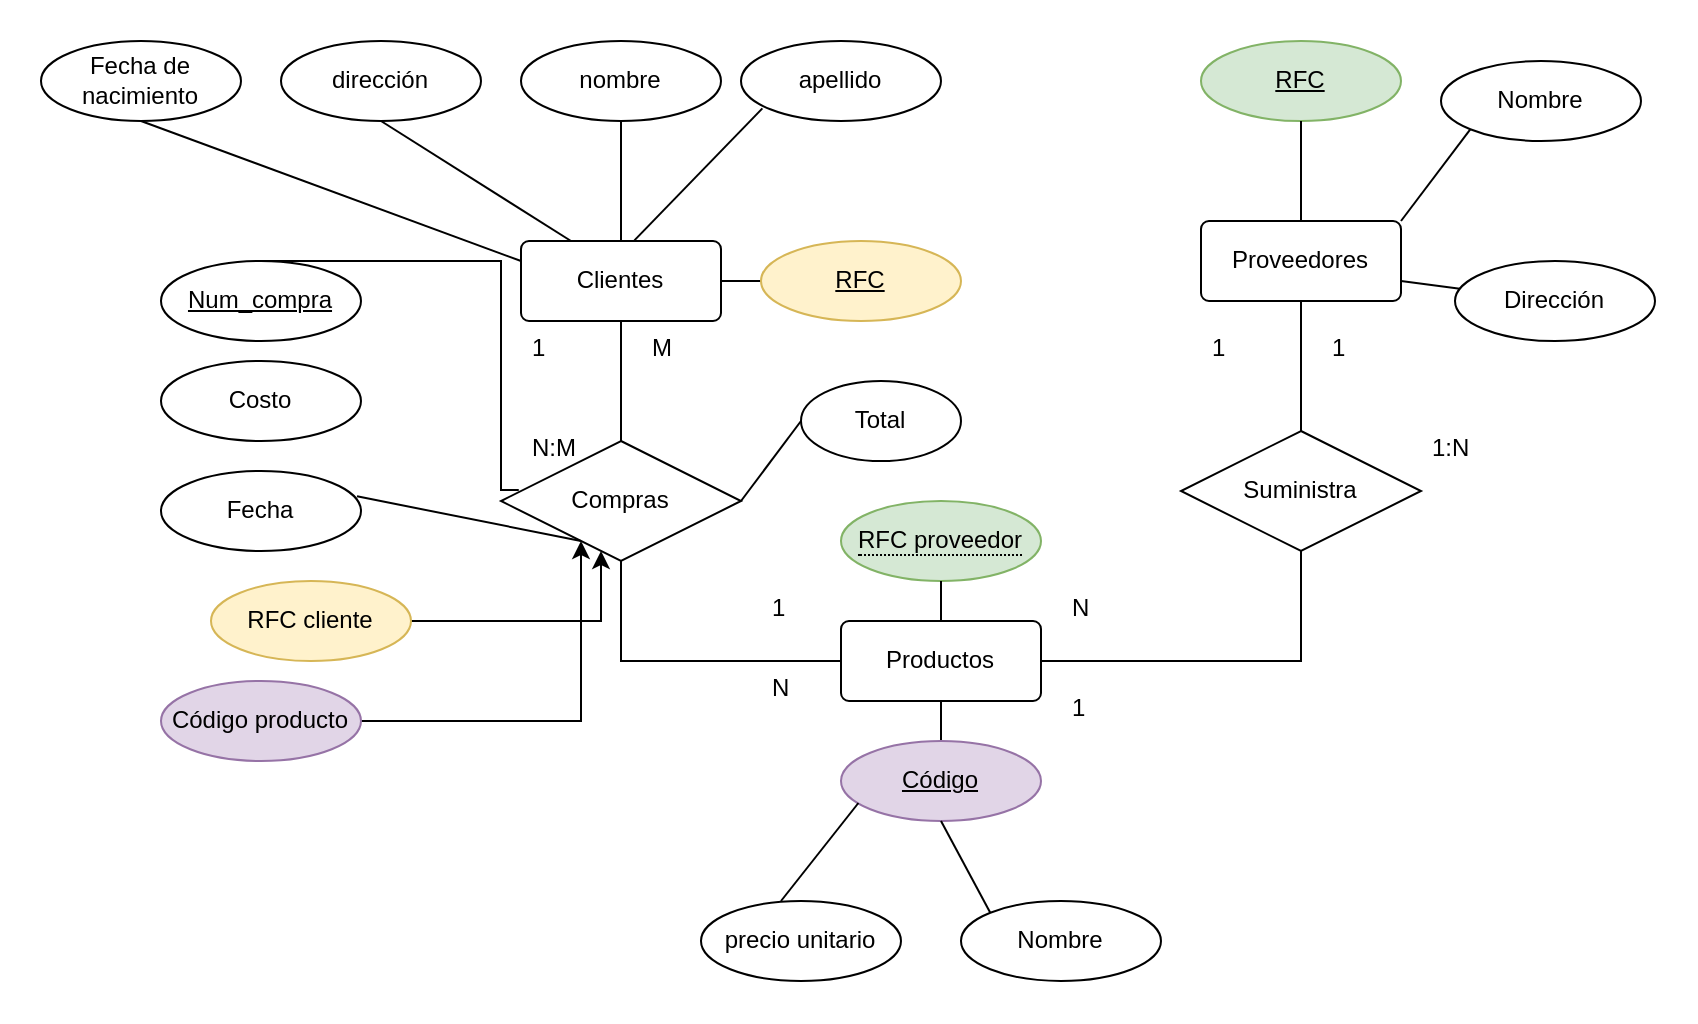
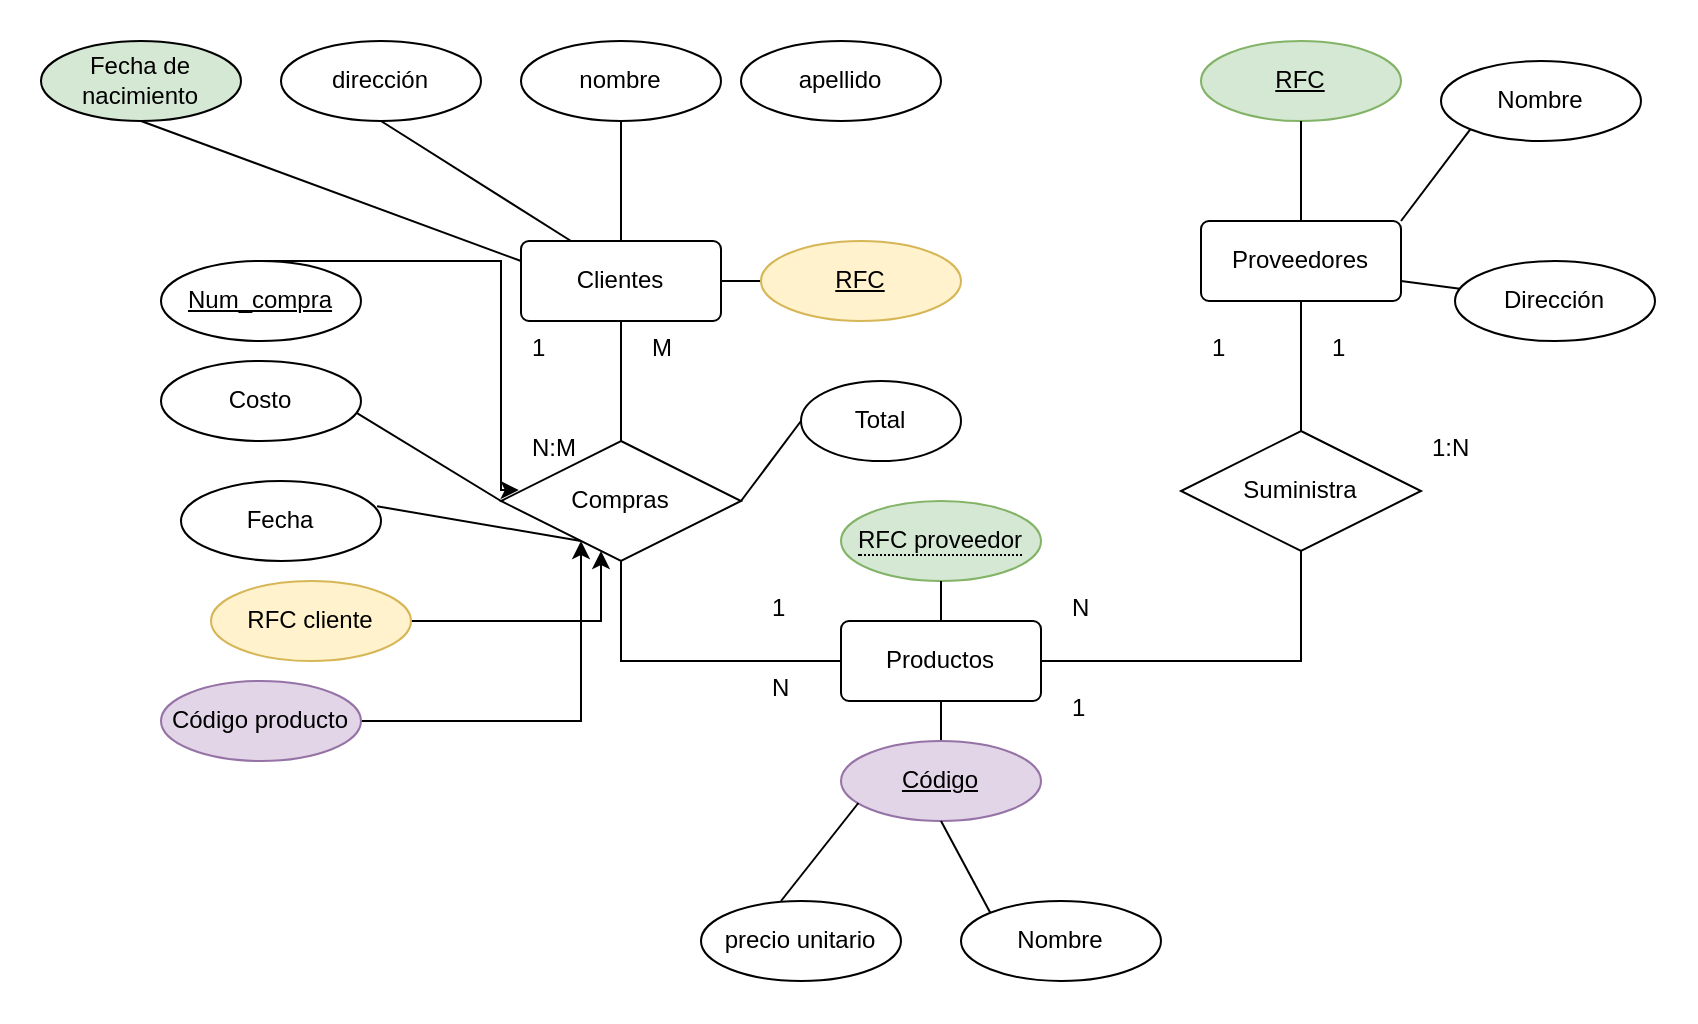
node "Fecha de nacimiento": fillcolor #ffffff -> #d5e8d4
edge "apellido" -- "Clientes": removed
edge "Costo" -- "Compras": added
edge "Num_compra" -- "Compras": arrowhead none -> classic
node "Fecha": moved (261, 511) -> (281, 521)
